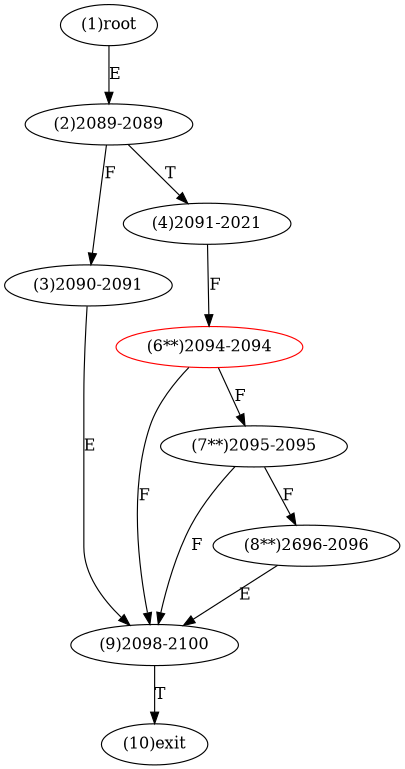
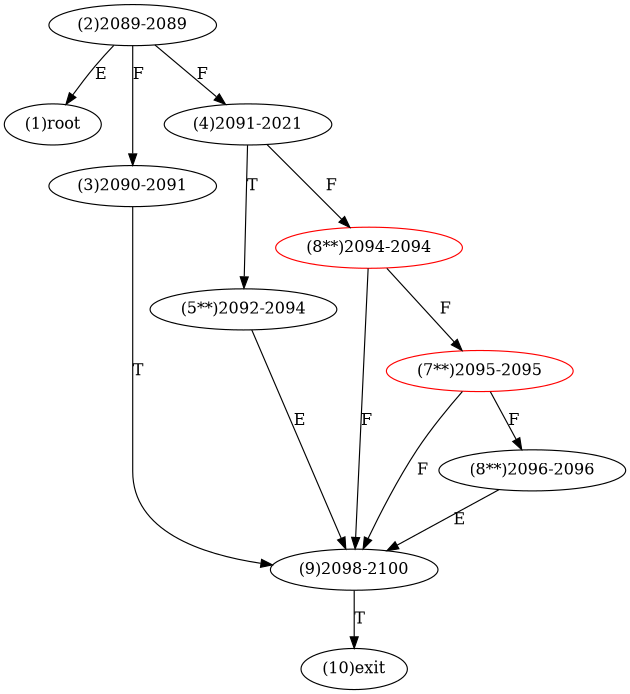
edge "(1)root" -> "(2)2089-2089": reversed
edge "(2)2089-2089" -> "(4)2091-2021": label "T" -> "F"
node "(5**)2092-2094": added
node "(6**)2094-2094": label "(6**)2094-2094" -> "(8**)2094-2094"
edge "(3)2090-2091" -> "(9)2098-2100": label "E" -> "T"
node "(7**)2095-2095": color black -> red
node "(8**)2696-2096": label "(8**)2696-2096" -> "(8**)2096-2096"
